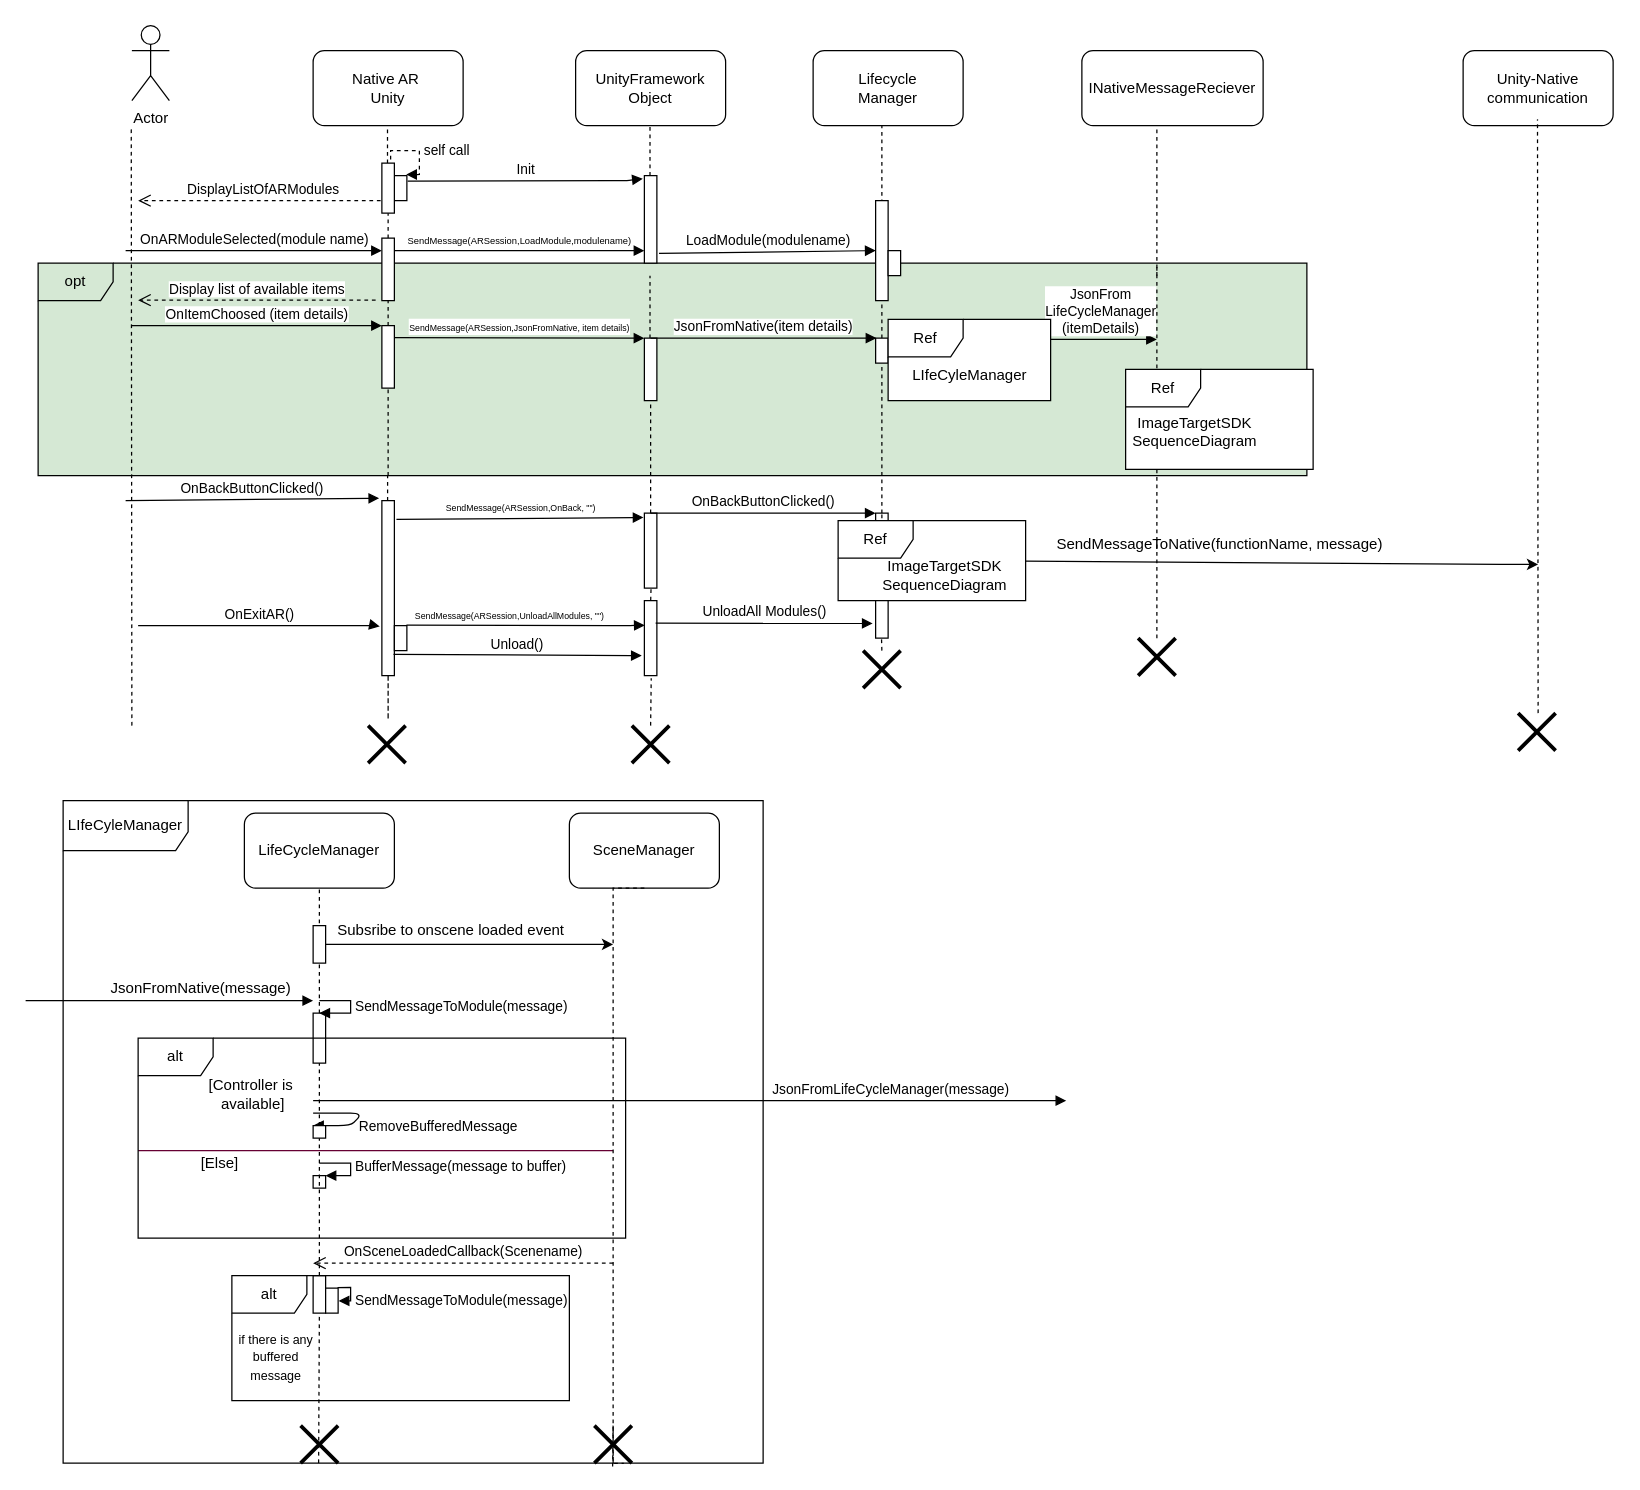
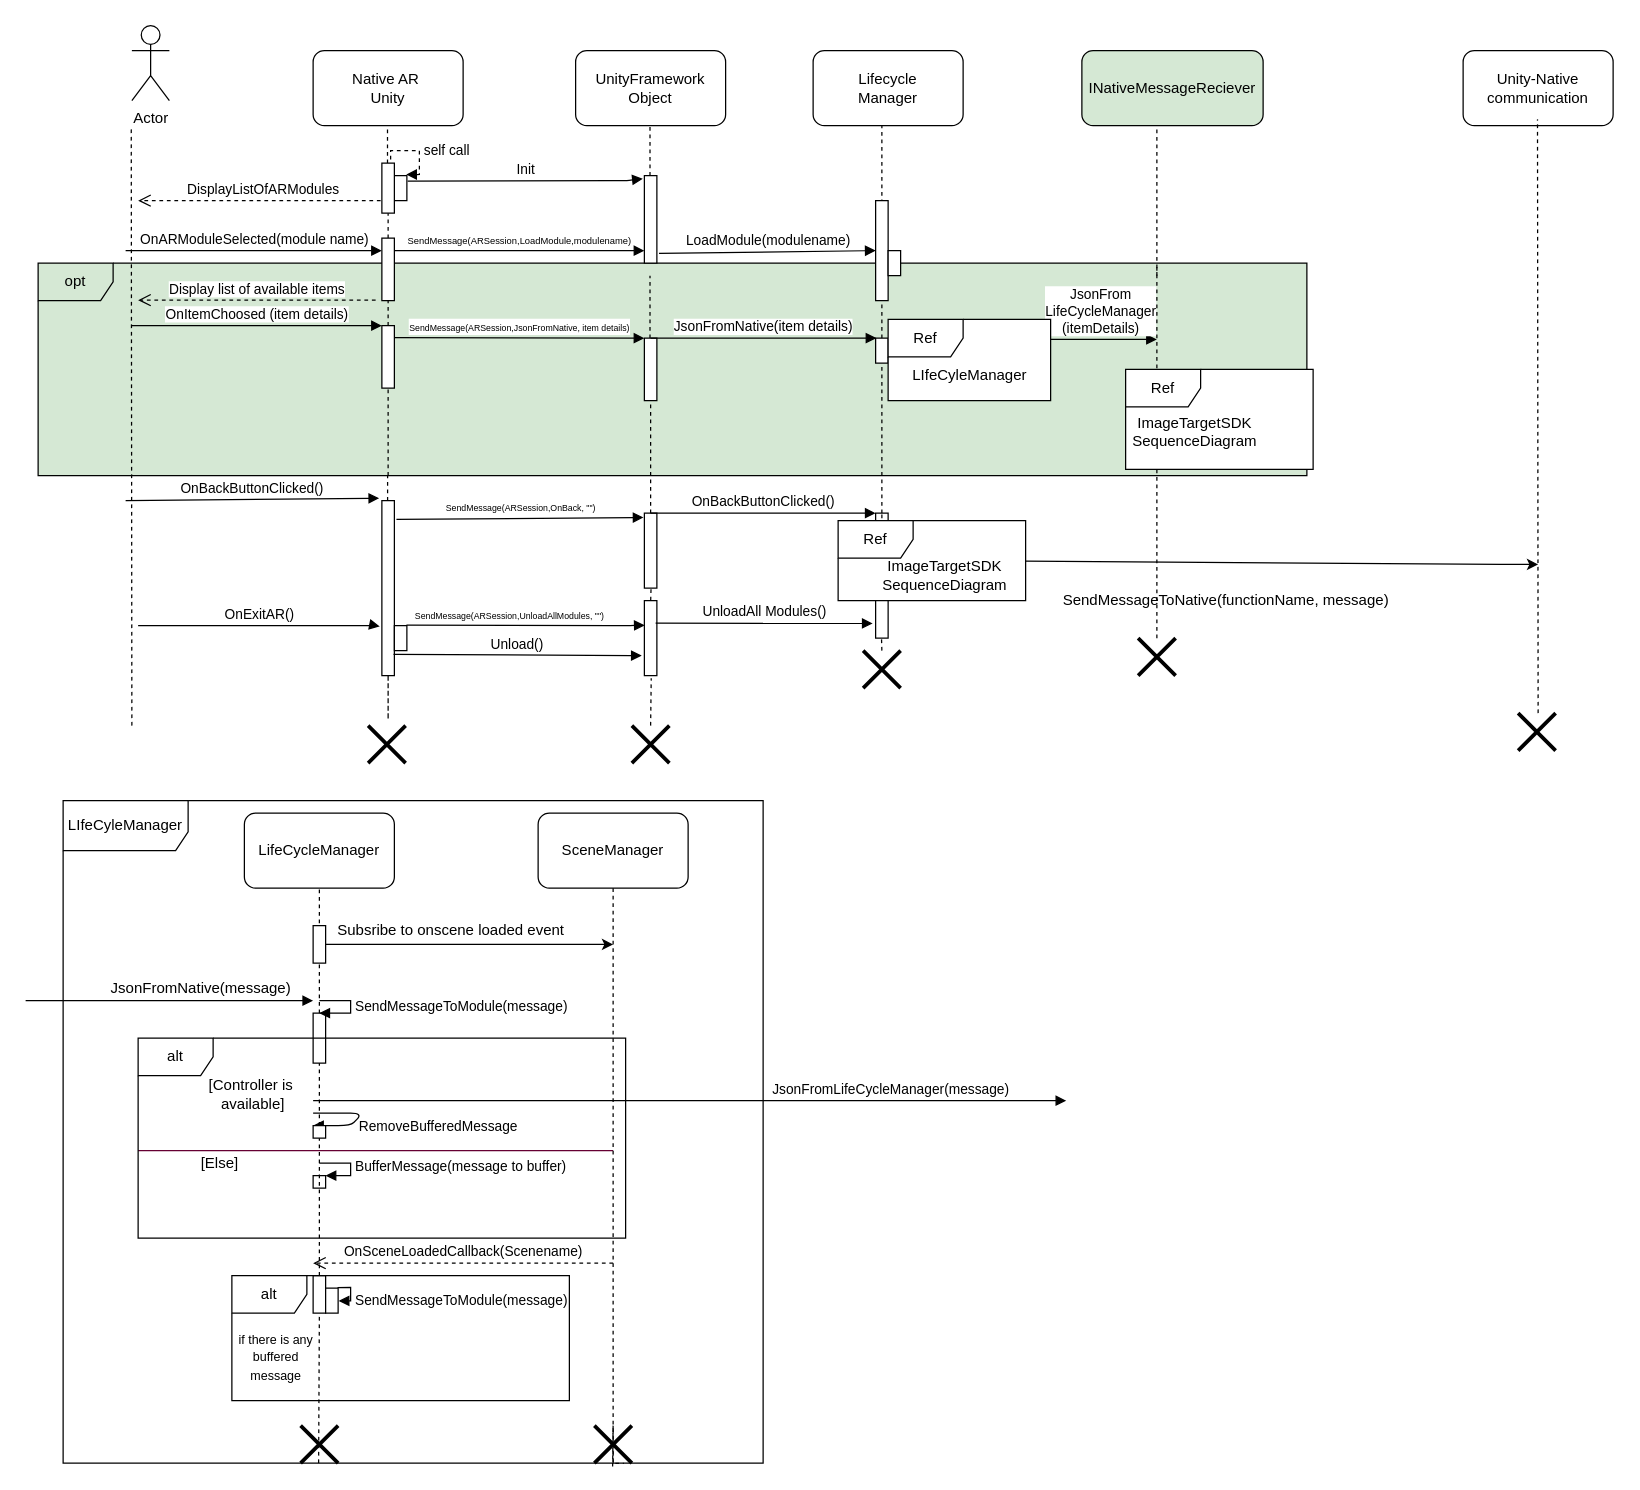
node "INativeMessageReciever": fillcolor #ffffff -> #d5e8d4
node "SendMessageToNative(functionName, message)": moved (1219, 544) -> (1226, 601)
node "SceneManager": moved (644, 851) -> (613, 851)
